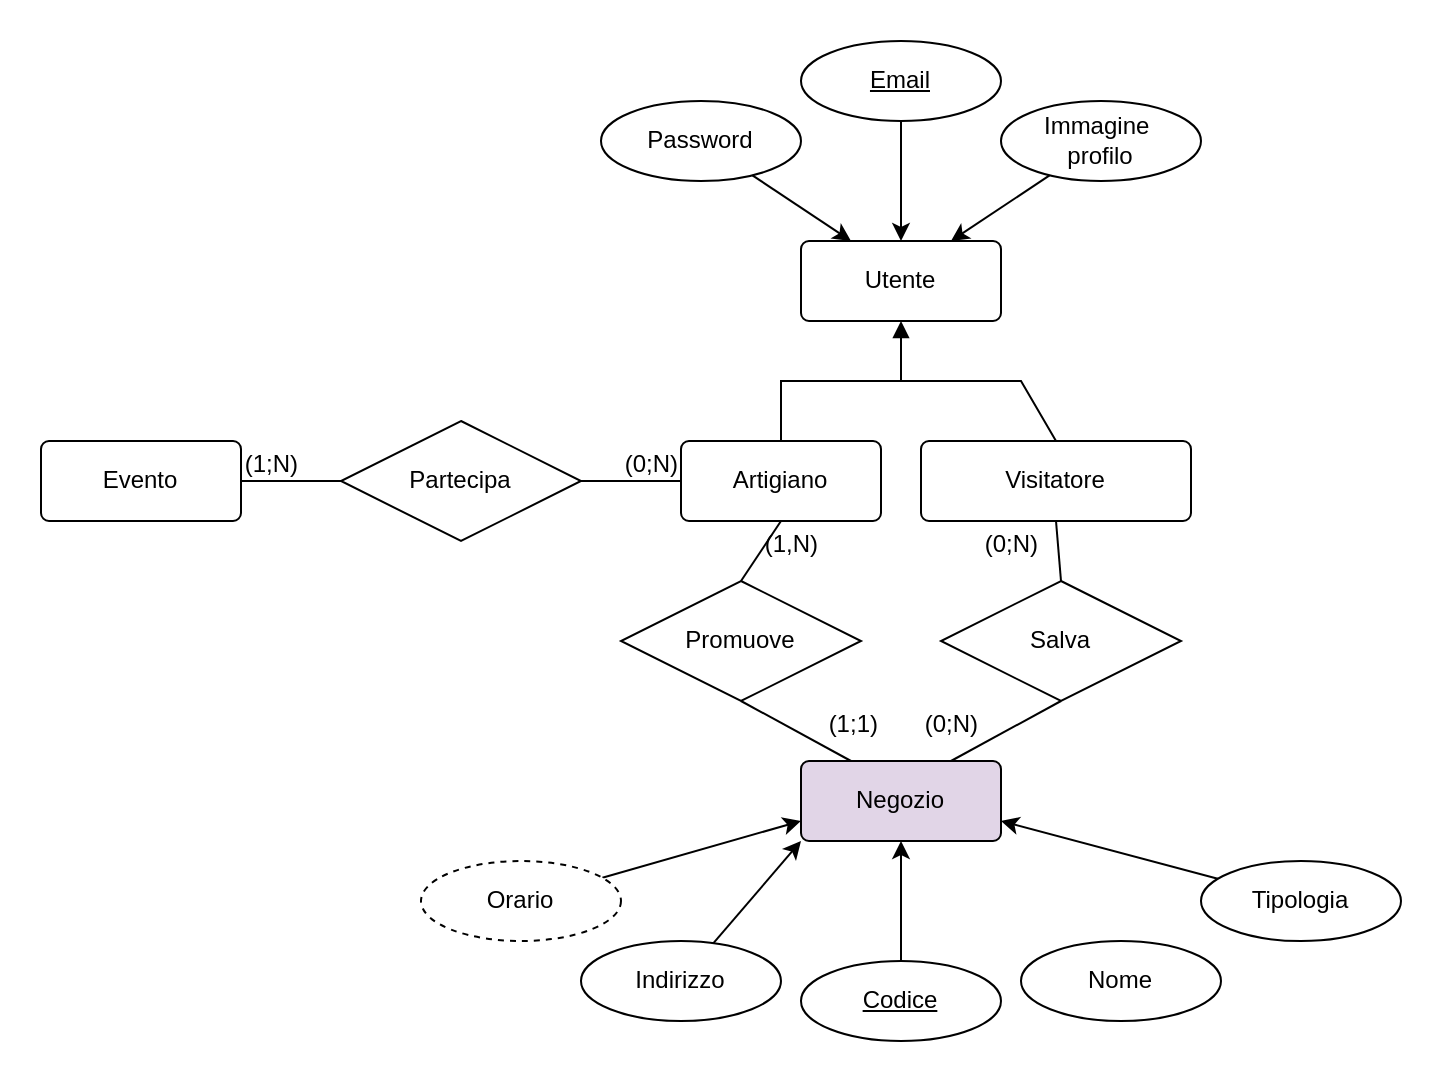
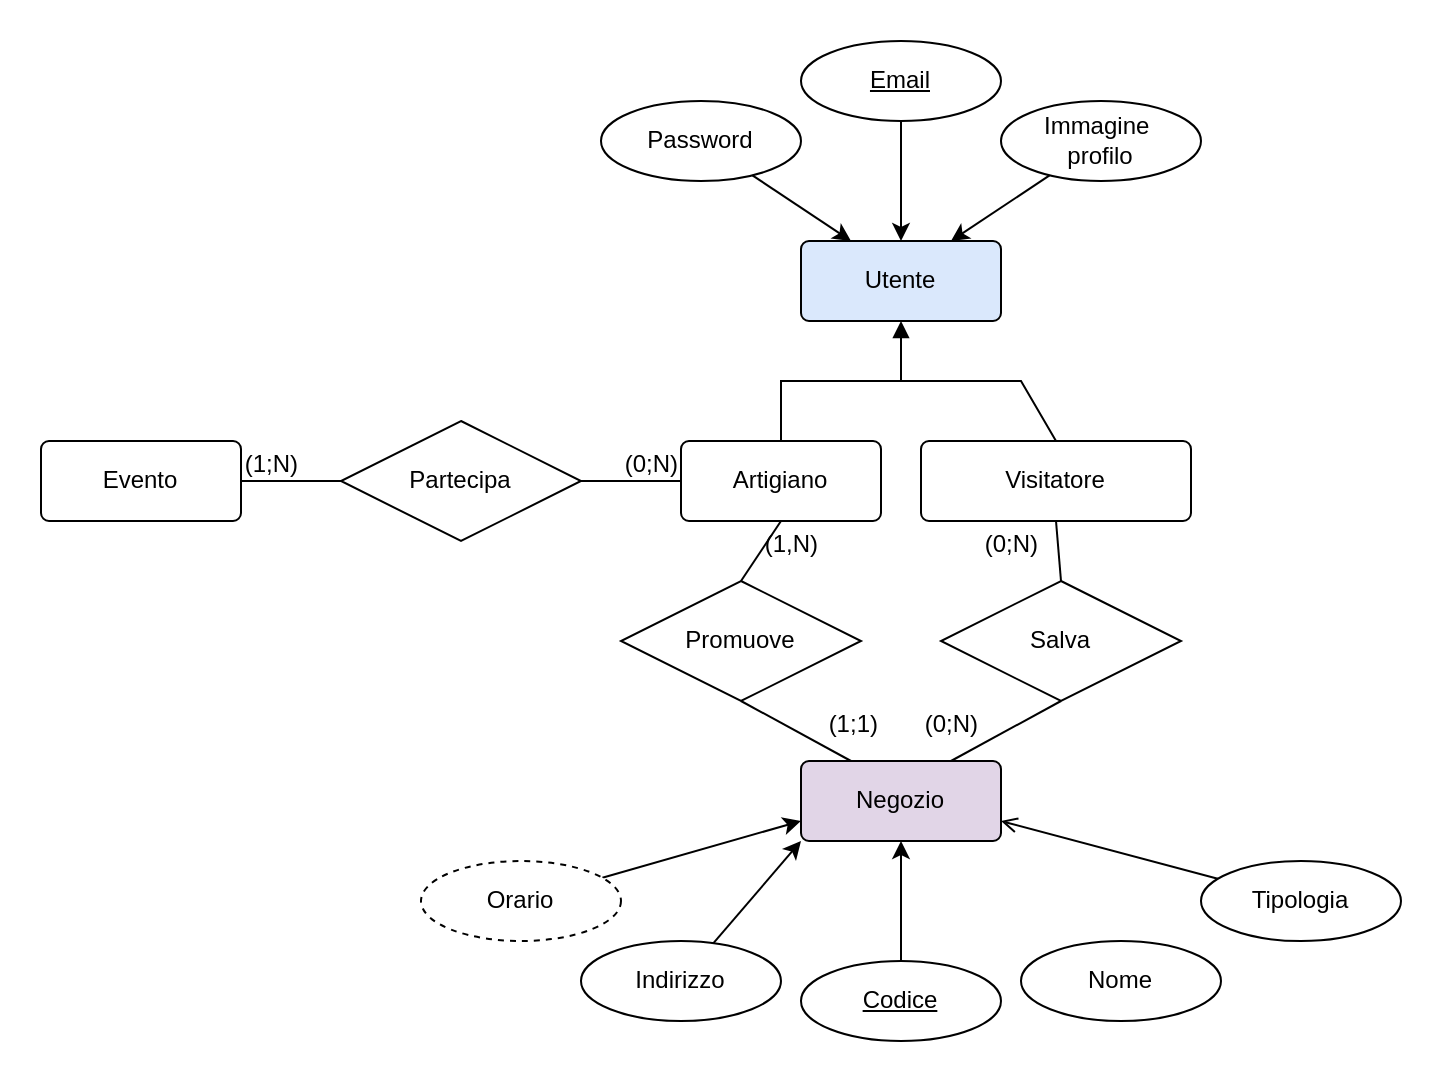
node "Utente": fillcolor #ffffff -> #dae8fc
edge "Tipologia" -> "Negozio": arrowhead classic -> open
